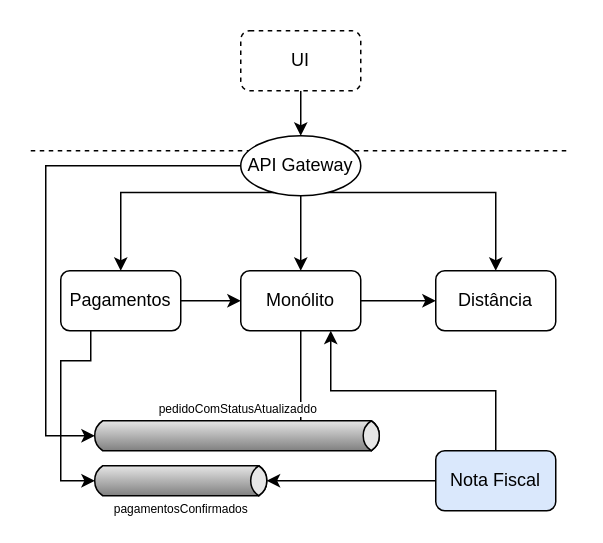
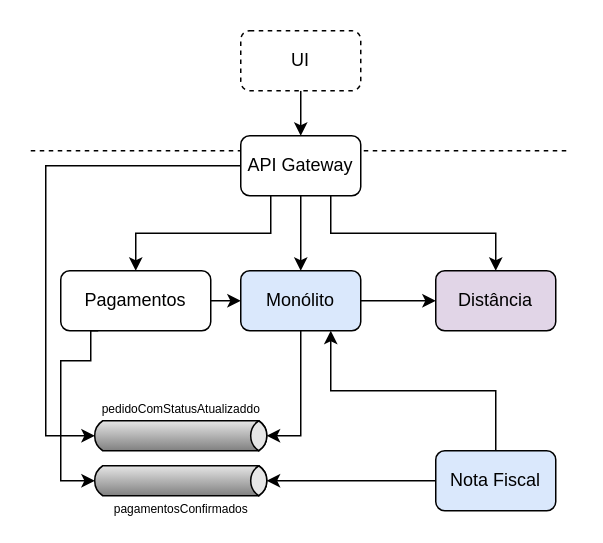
node "API Gateway": shape ellipse -> rounded rectangle
node "Pagamentos": size 120x60 -> 150x60
node "Monólito": fillcolor #ffffff -> #dae8fc
node "Distância": fillcolor #ffffff -> #e1d5e7
node "pedidoComStatusAtualizaddo": size 293x30 -> 180x30
